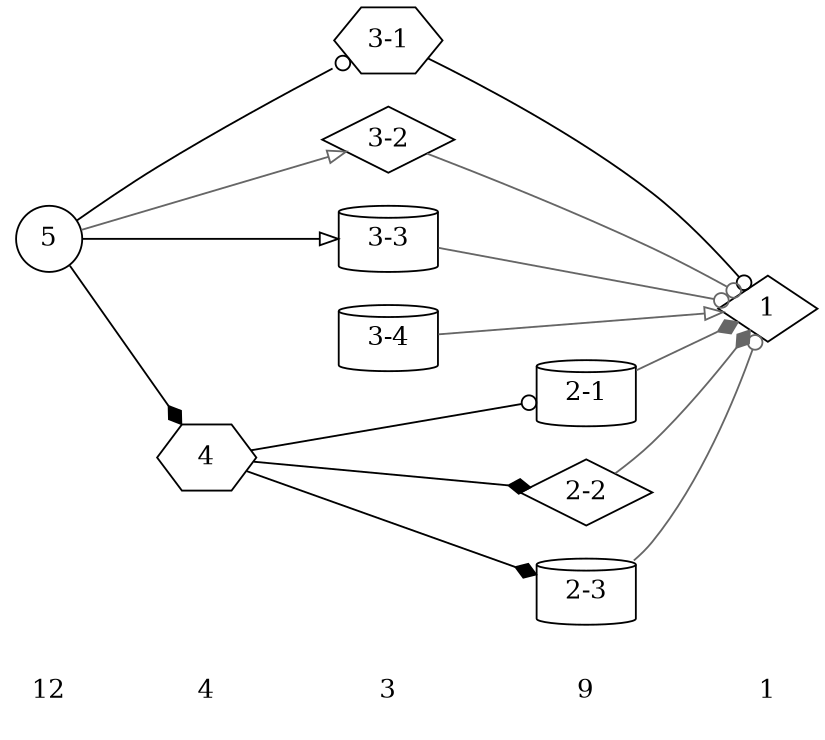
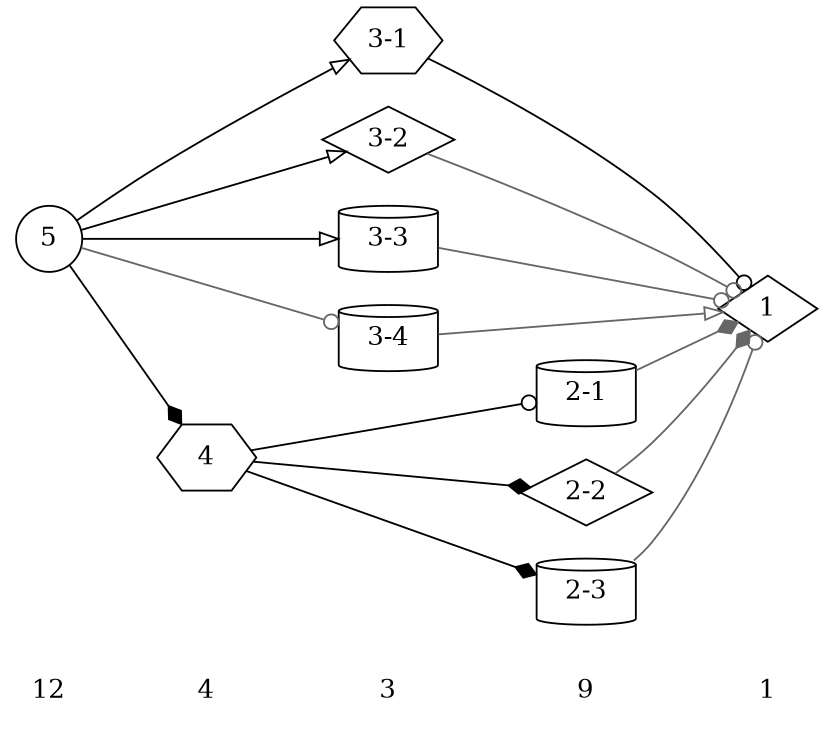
edge "5" -> "3-1": arrowhead odot -> onormal
edge "5" -> "3-2": color gray40 -> black
edge "5" -> "3-4": added
